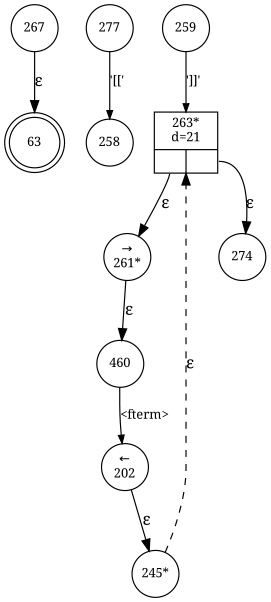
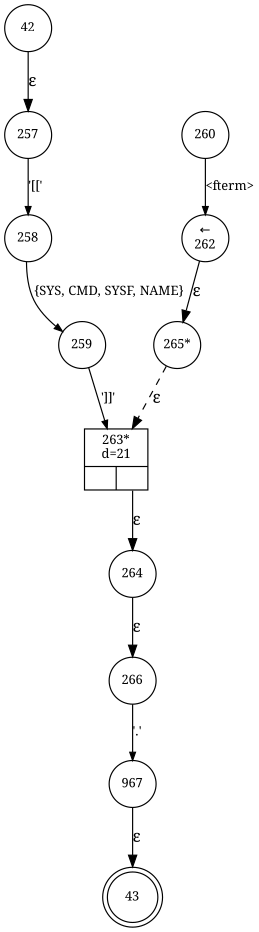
node "42": added
node "267": label "267" -> "967"
node "277": label "277" -> "257"
node "63": label "63" -> "43"
node "→ 261*": removed
node "274": label "274" -> "264"
edge "258" -> "259": added, label "{SYS, CMD, SYSF, NAME}"
node "460": label "460" -> "260"
node "← 202": label "← 202" -> "← 262"
node "245*": label "245*" -> "265*"
node "266": added
